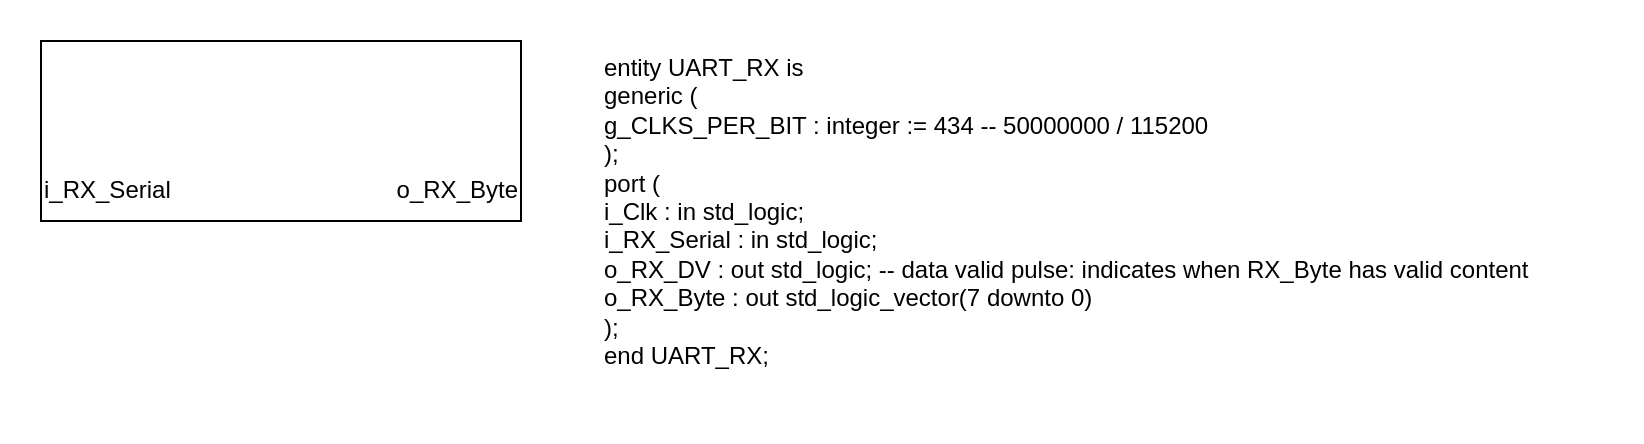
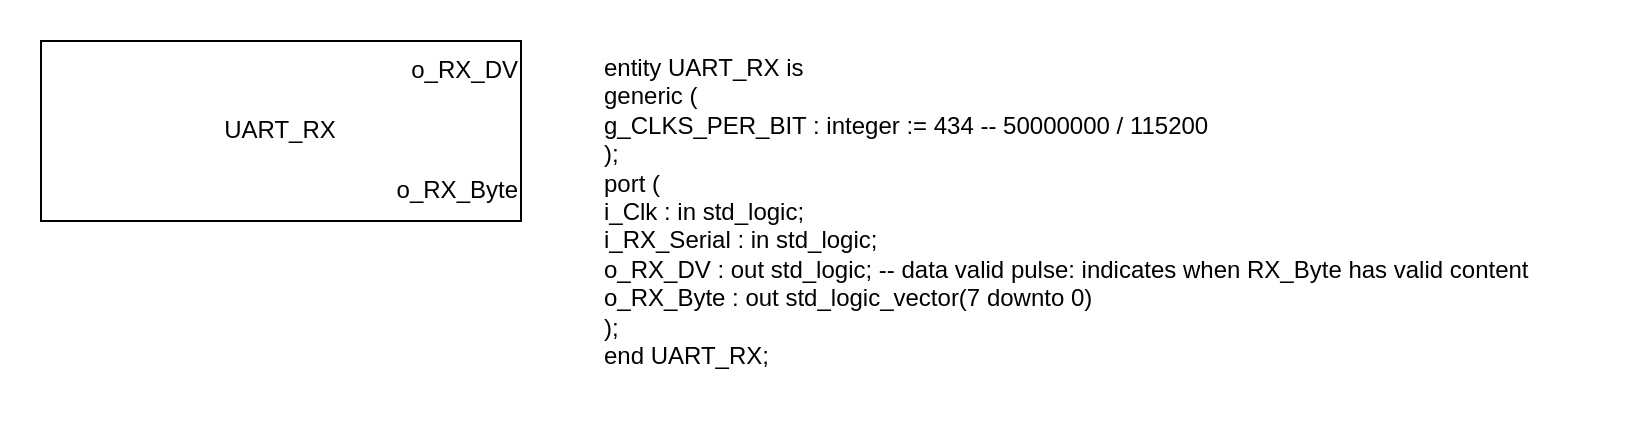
node "o_RX_DV": added
node "UART_RX": added
node "i_RX_Serial": removed
